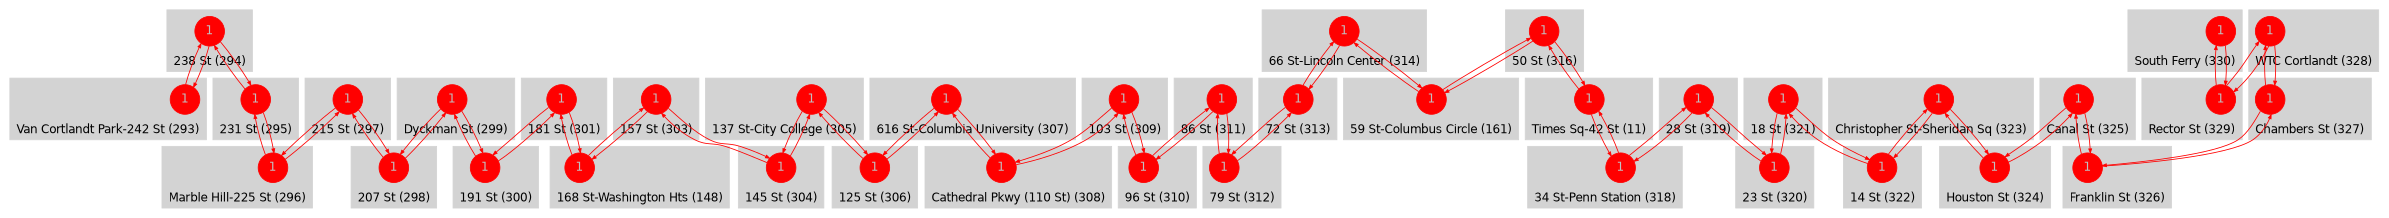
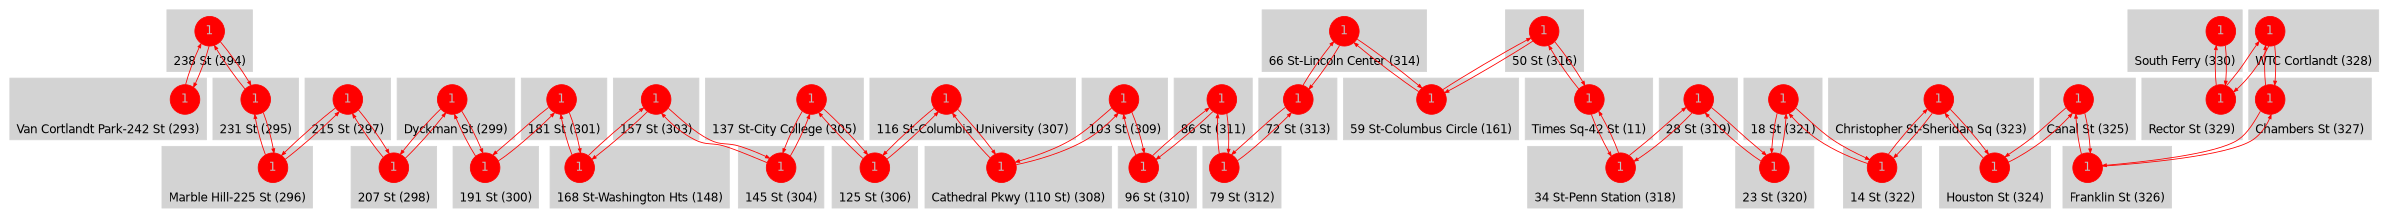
cluster "616 St-Columbia University (307)": label "616 St-Columbia University (307)" -> "116 St-Columbia University (307)"
